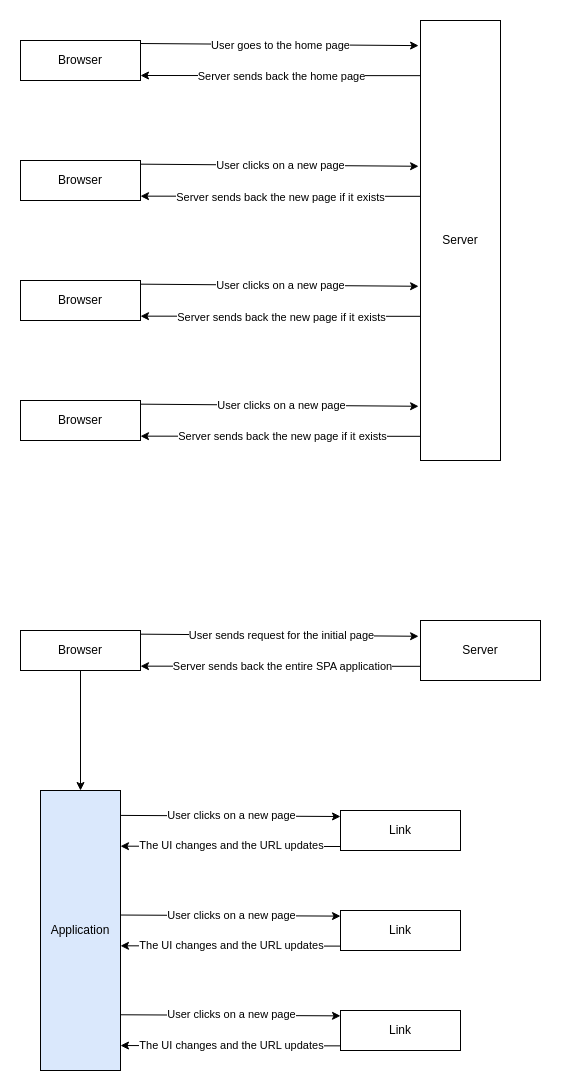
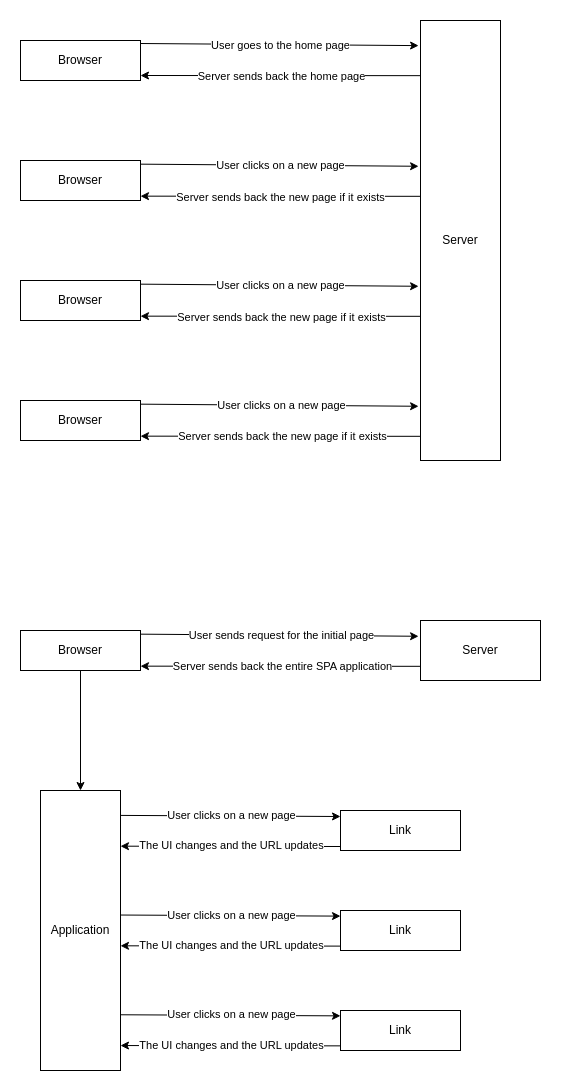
node "Application": fillcolor #dae8fc -> #ffffff
